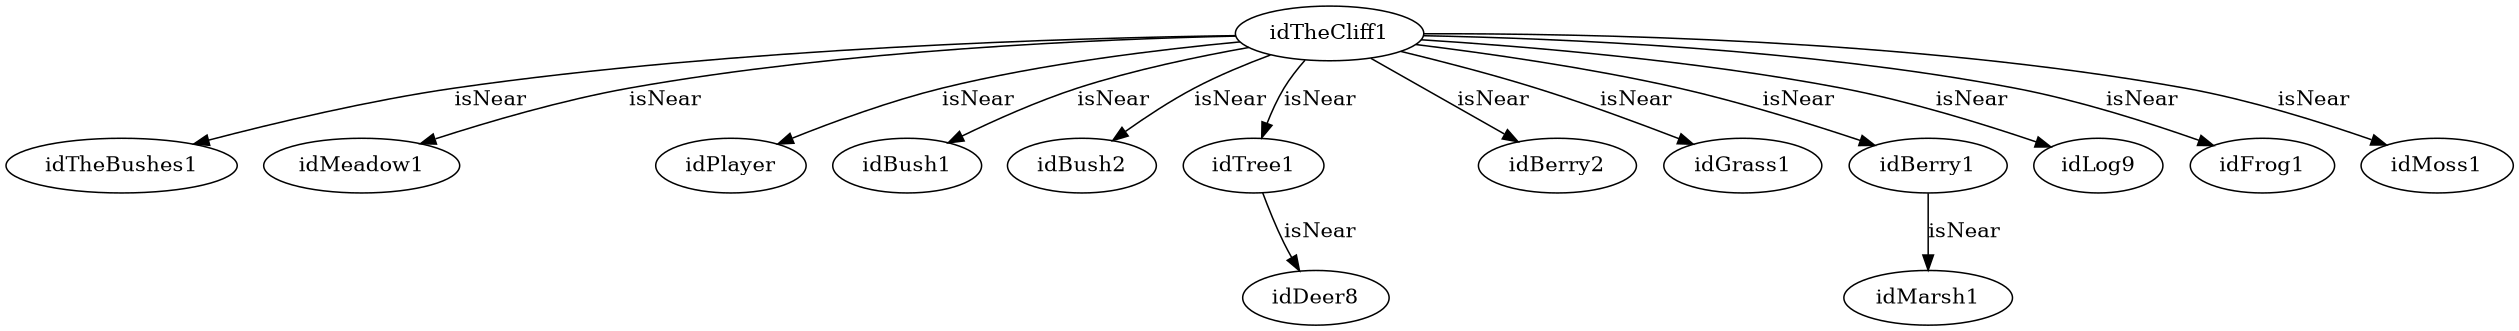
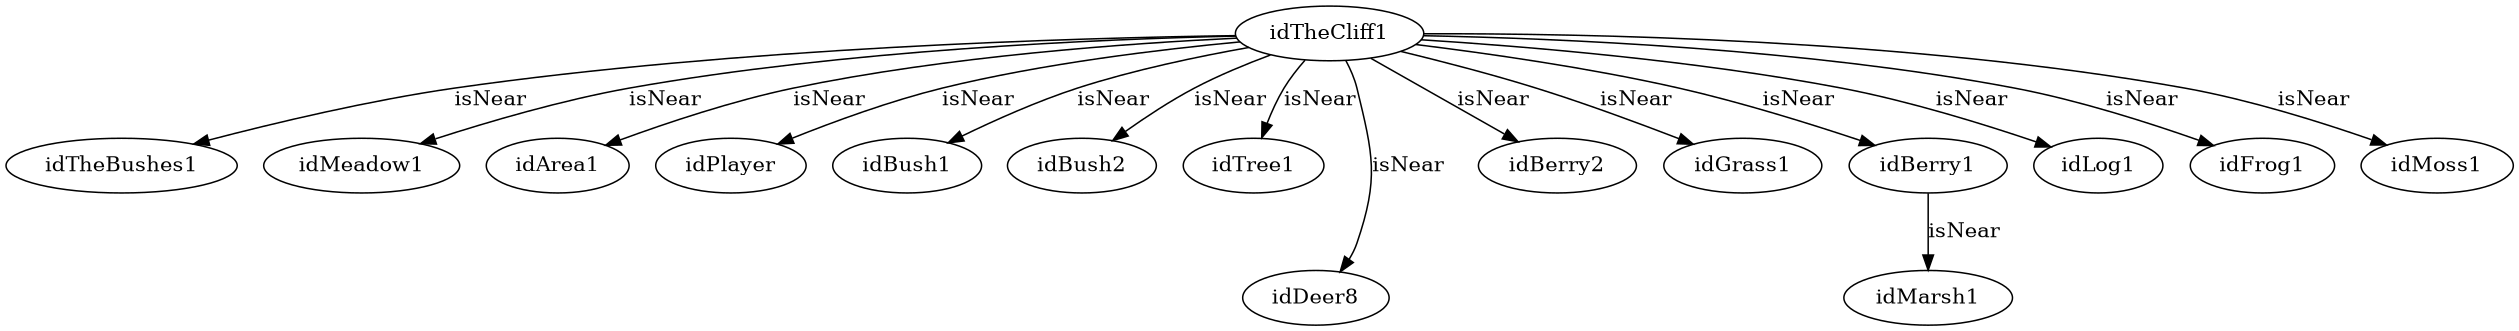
node "idArea1": added
node "idLog9": label "idLog9" -> "idLog1"
edge "idTree1" -> "idDeer8": now "idTheCliff1" -> "idDeer8"
